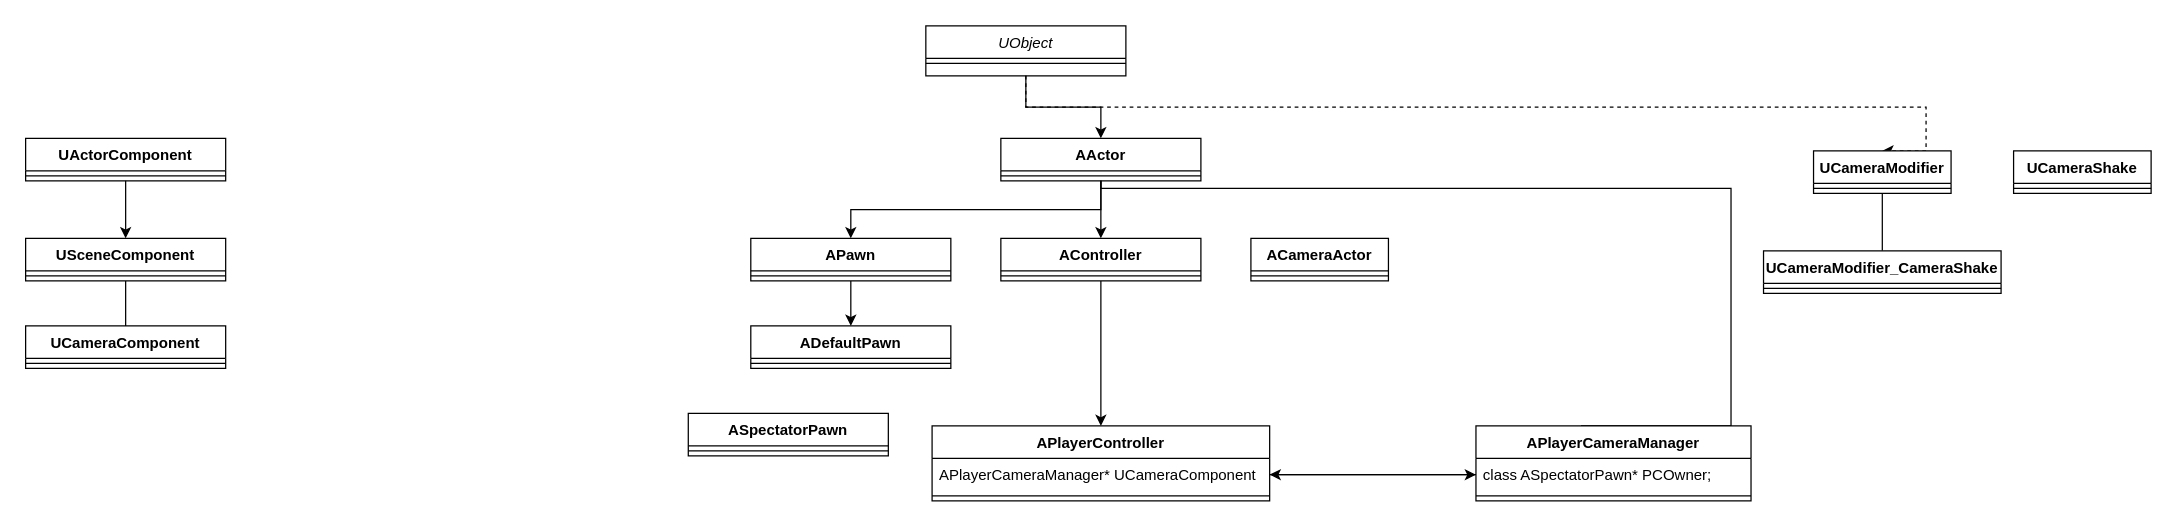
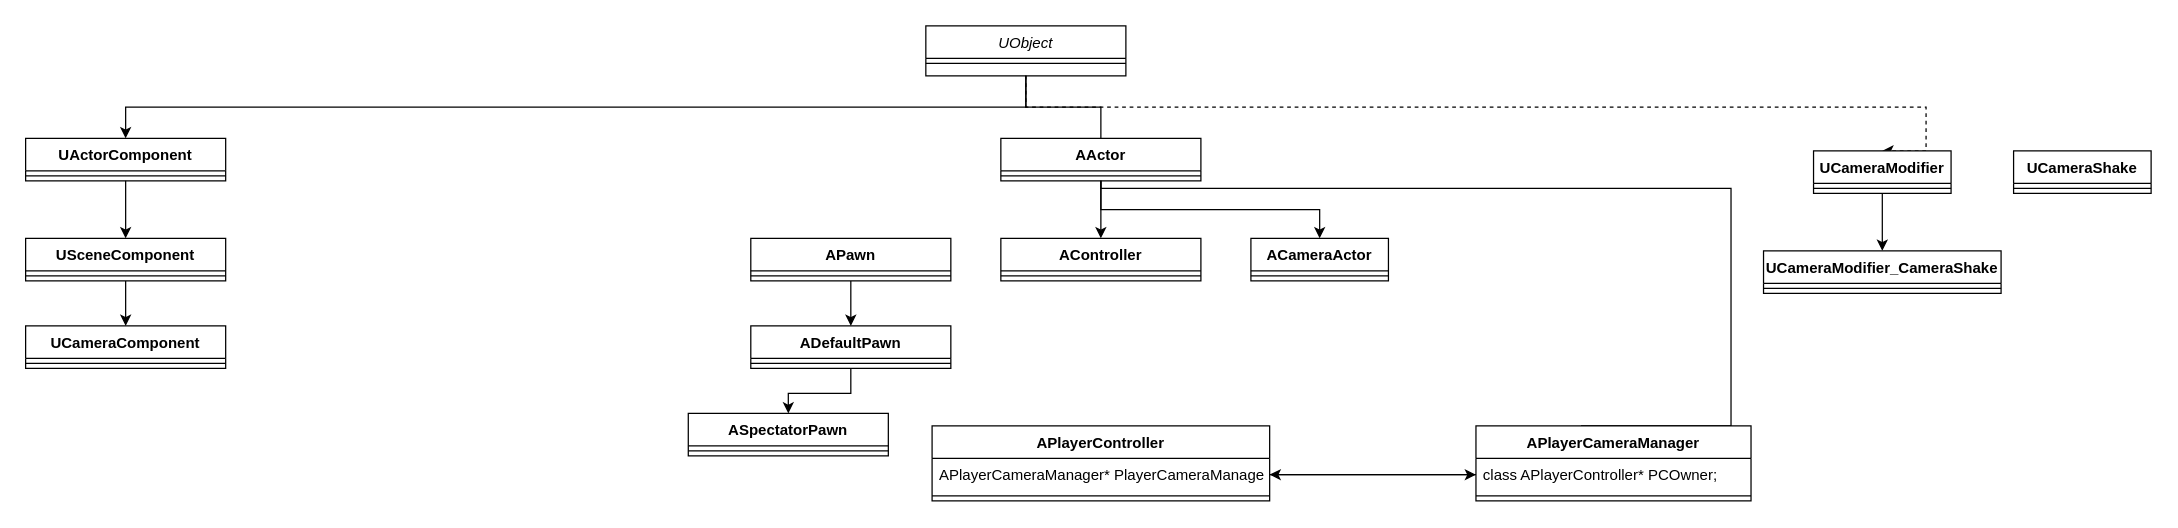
edge "UObject" -> "UActorComponent": added
edge "UObject" -> "AActor": arrowhead classic -> none
edge "AActor" -> "APawn": removed
edge "AActor" -> "ACameraActor": added
edge "UCameraModifier" -- "UCameraModifier_CameraShake": arrowhead none -> classic
edge "USceneComponent" -- "UCameraComponent": arrowhead none -> classic
edge "AController" -> "APlayerController": removed
edge "ADefaultPawn" -> "ASpectatorPawn": added
node "APlayerCameraManager* UCameraComponent": label "APlayerCameraManager* UCameraComponent" -> "APlayerCameraManager* PlayerCameraManager"
node "class ASpectatorPawn* PCOwner;": label "class ASpectatorPawn* PCOwner;" -> "class APlayerController* PCOwner;"
